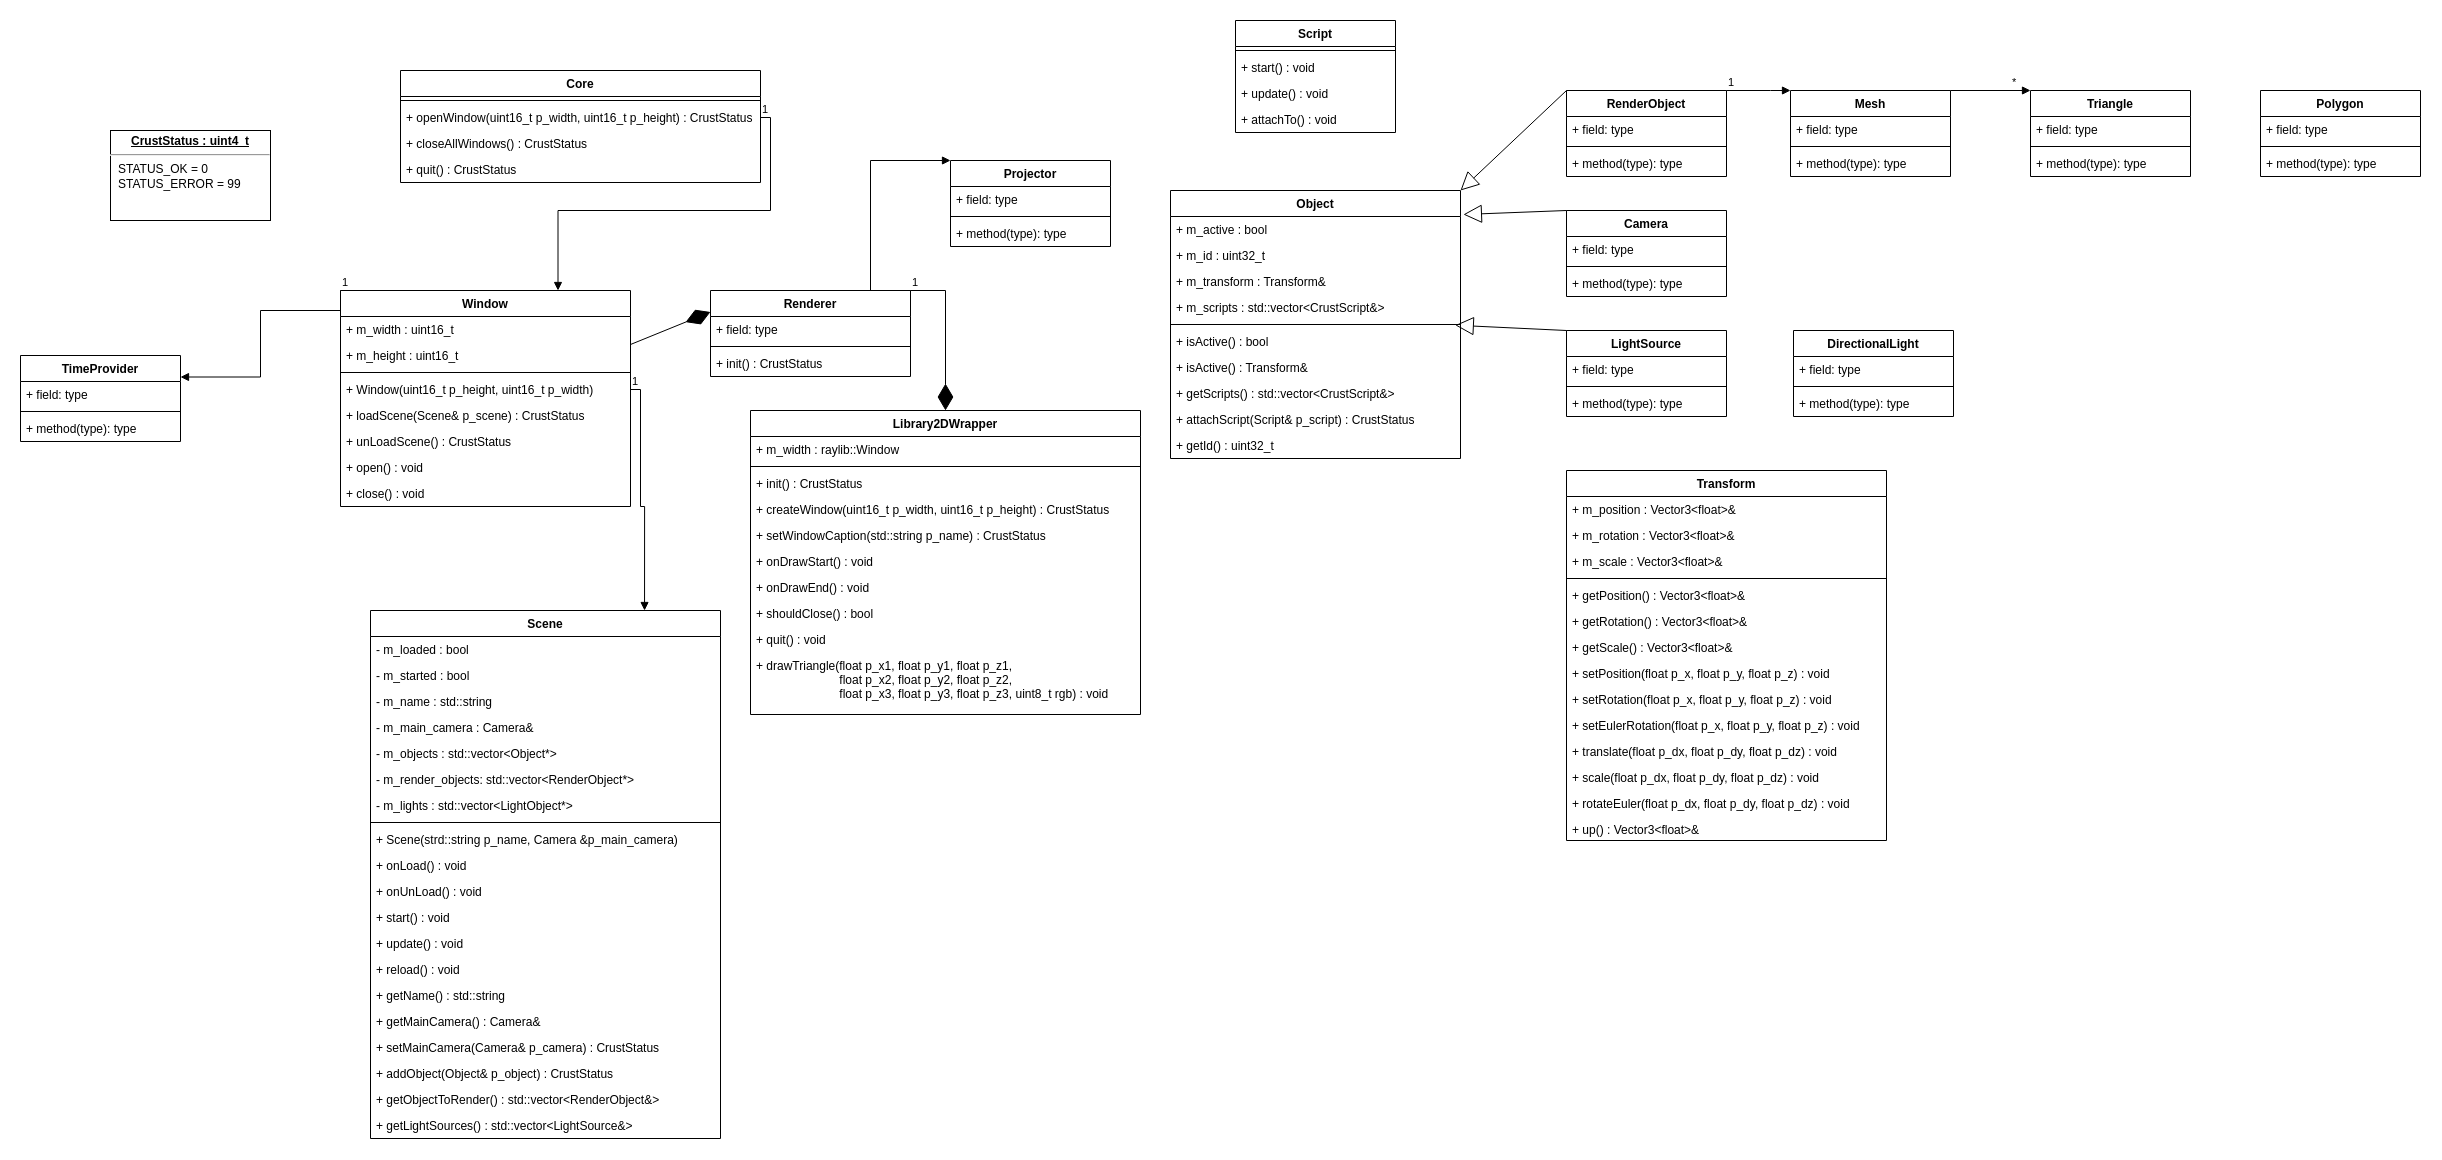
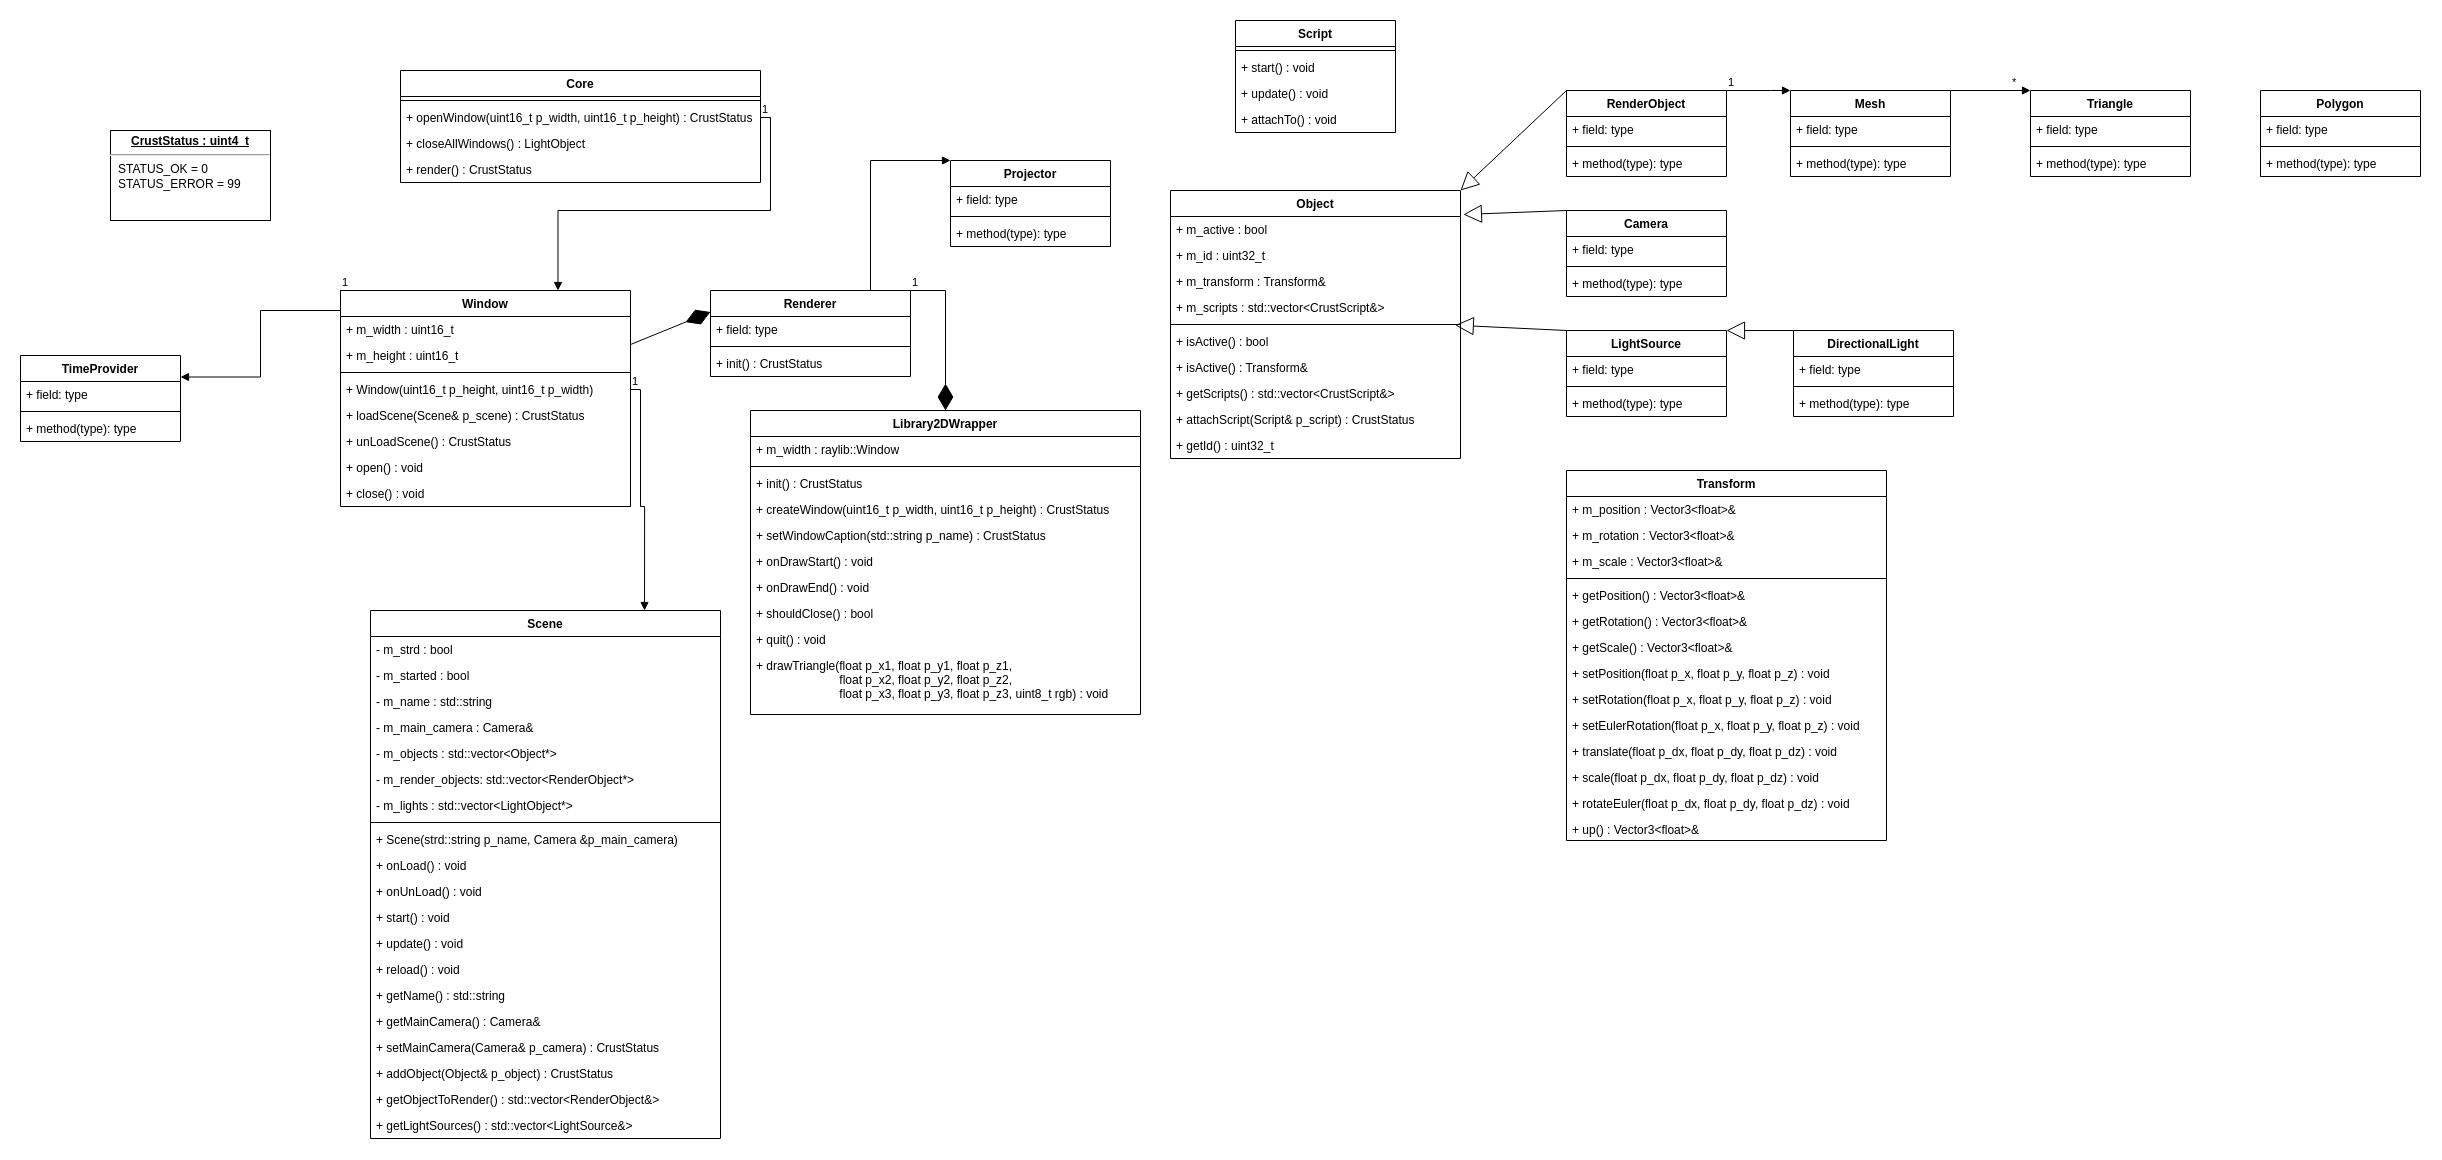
node "+ closeAllWindows() : CrustStatus": label "+ closeAllWindows() : CrustStatus" -> "+ closeAllWindows() : LightObject"
node "+ quit() : CrustStatus": label "+ quit() : CrustStatus" -> "+ render() : CrustStatus"
edge "DirectionalLight" -> "LightSource": added
node "- m_loaded : bool": label "- m_loaded : bool" -> "- m_strd : bool"
